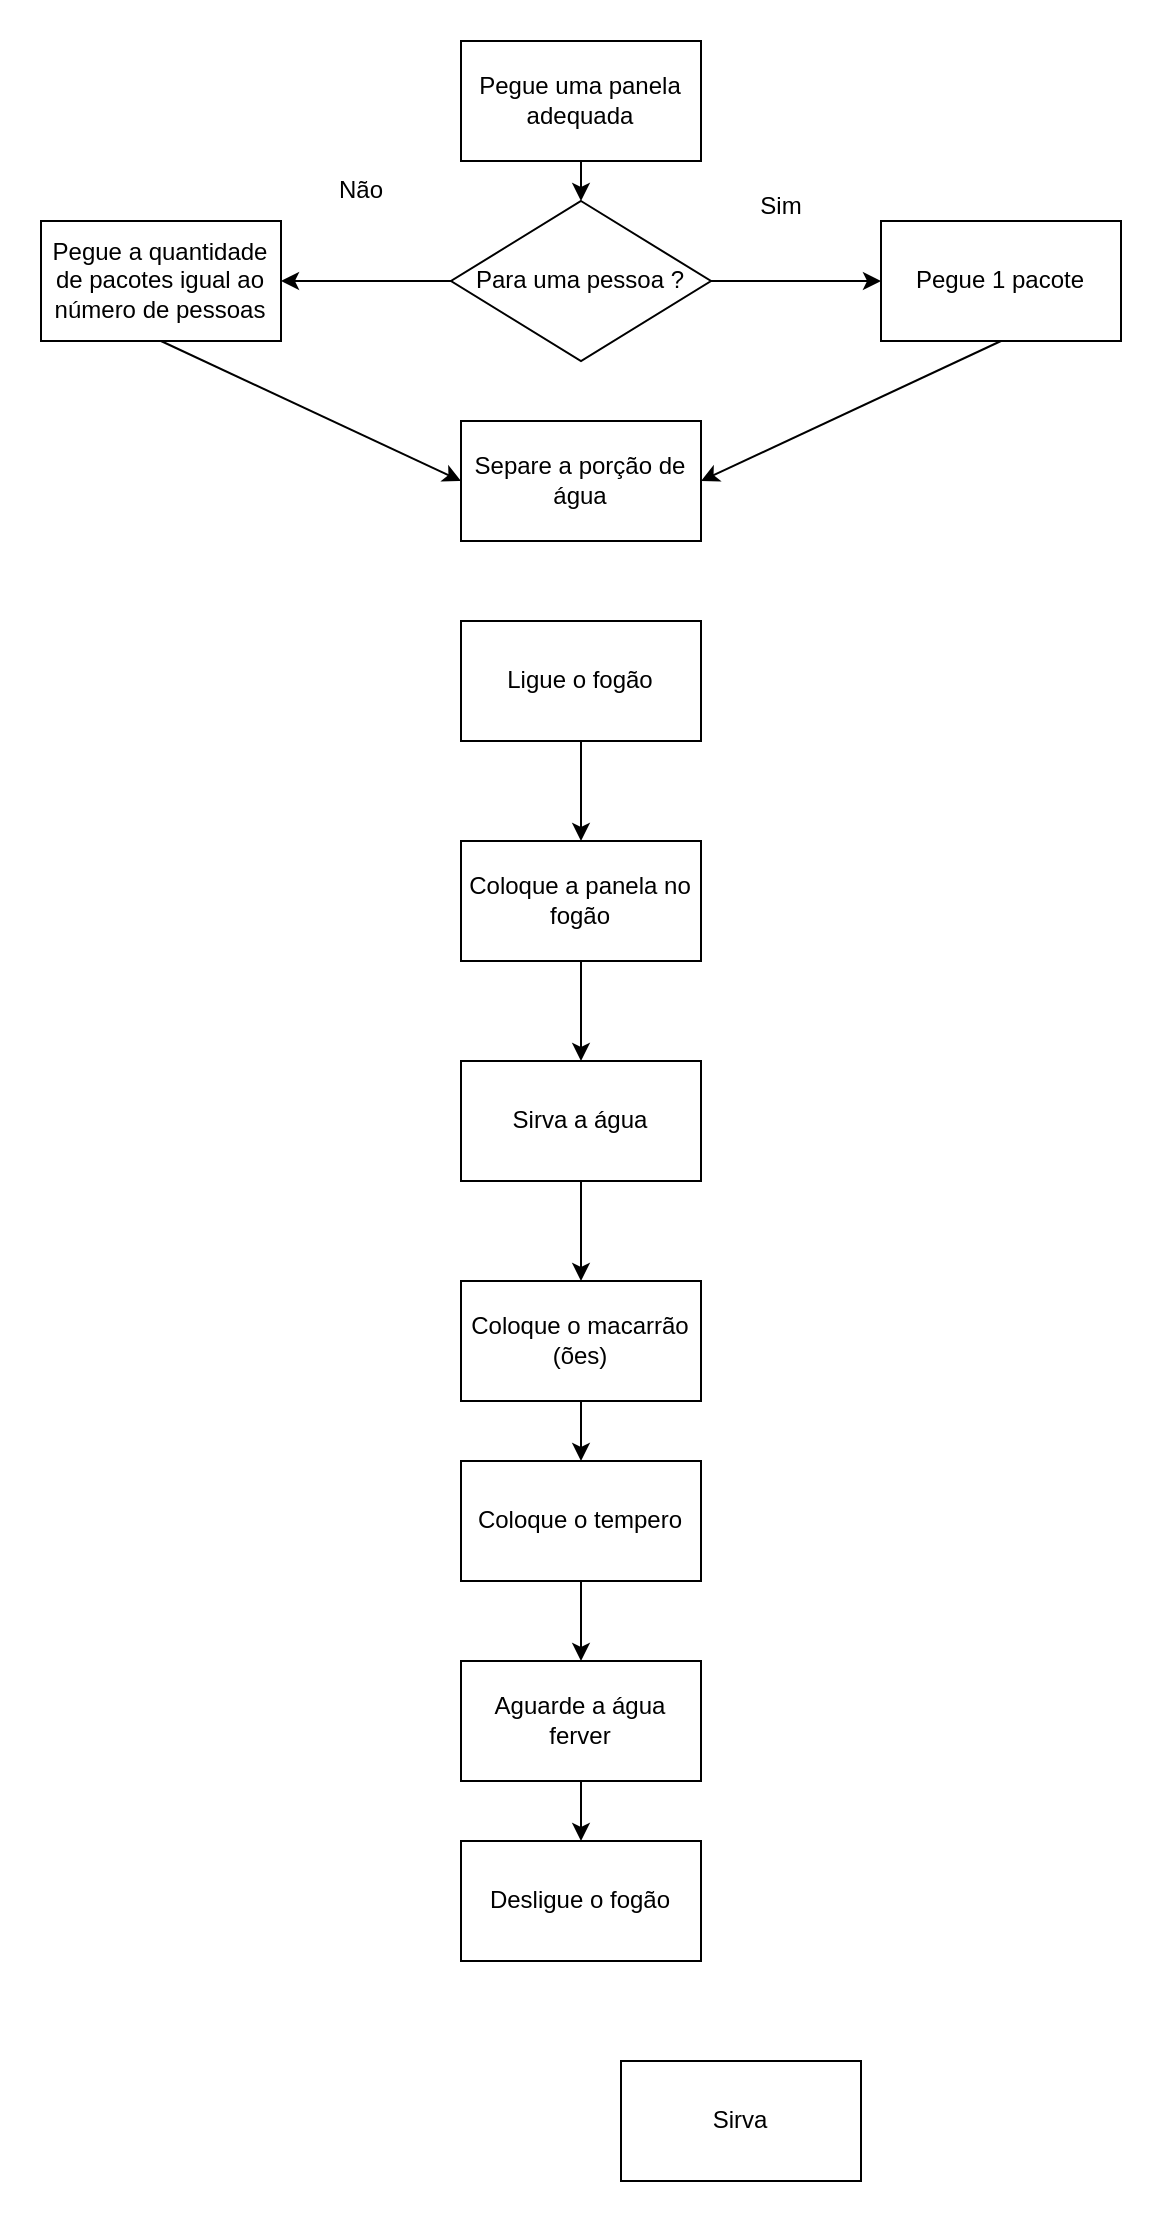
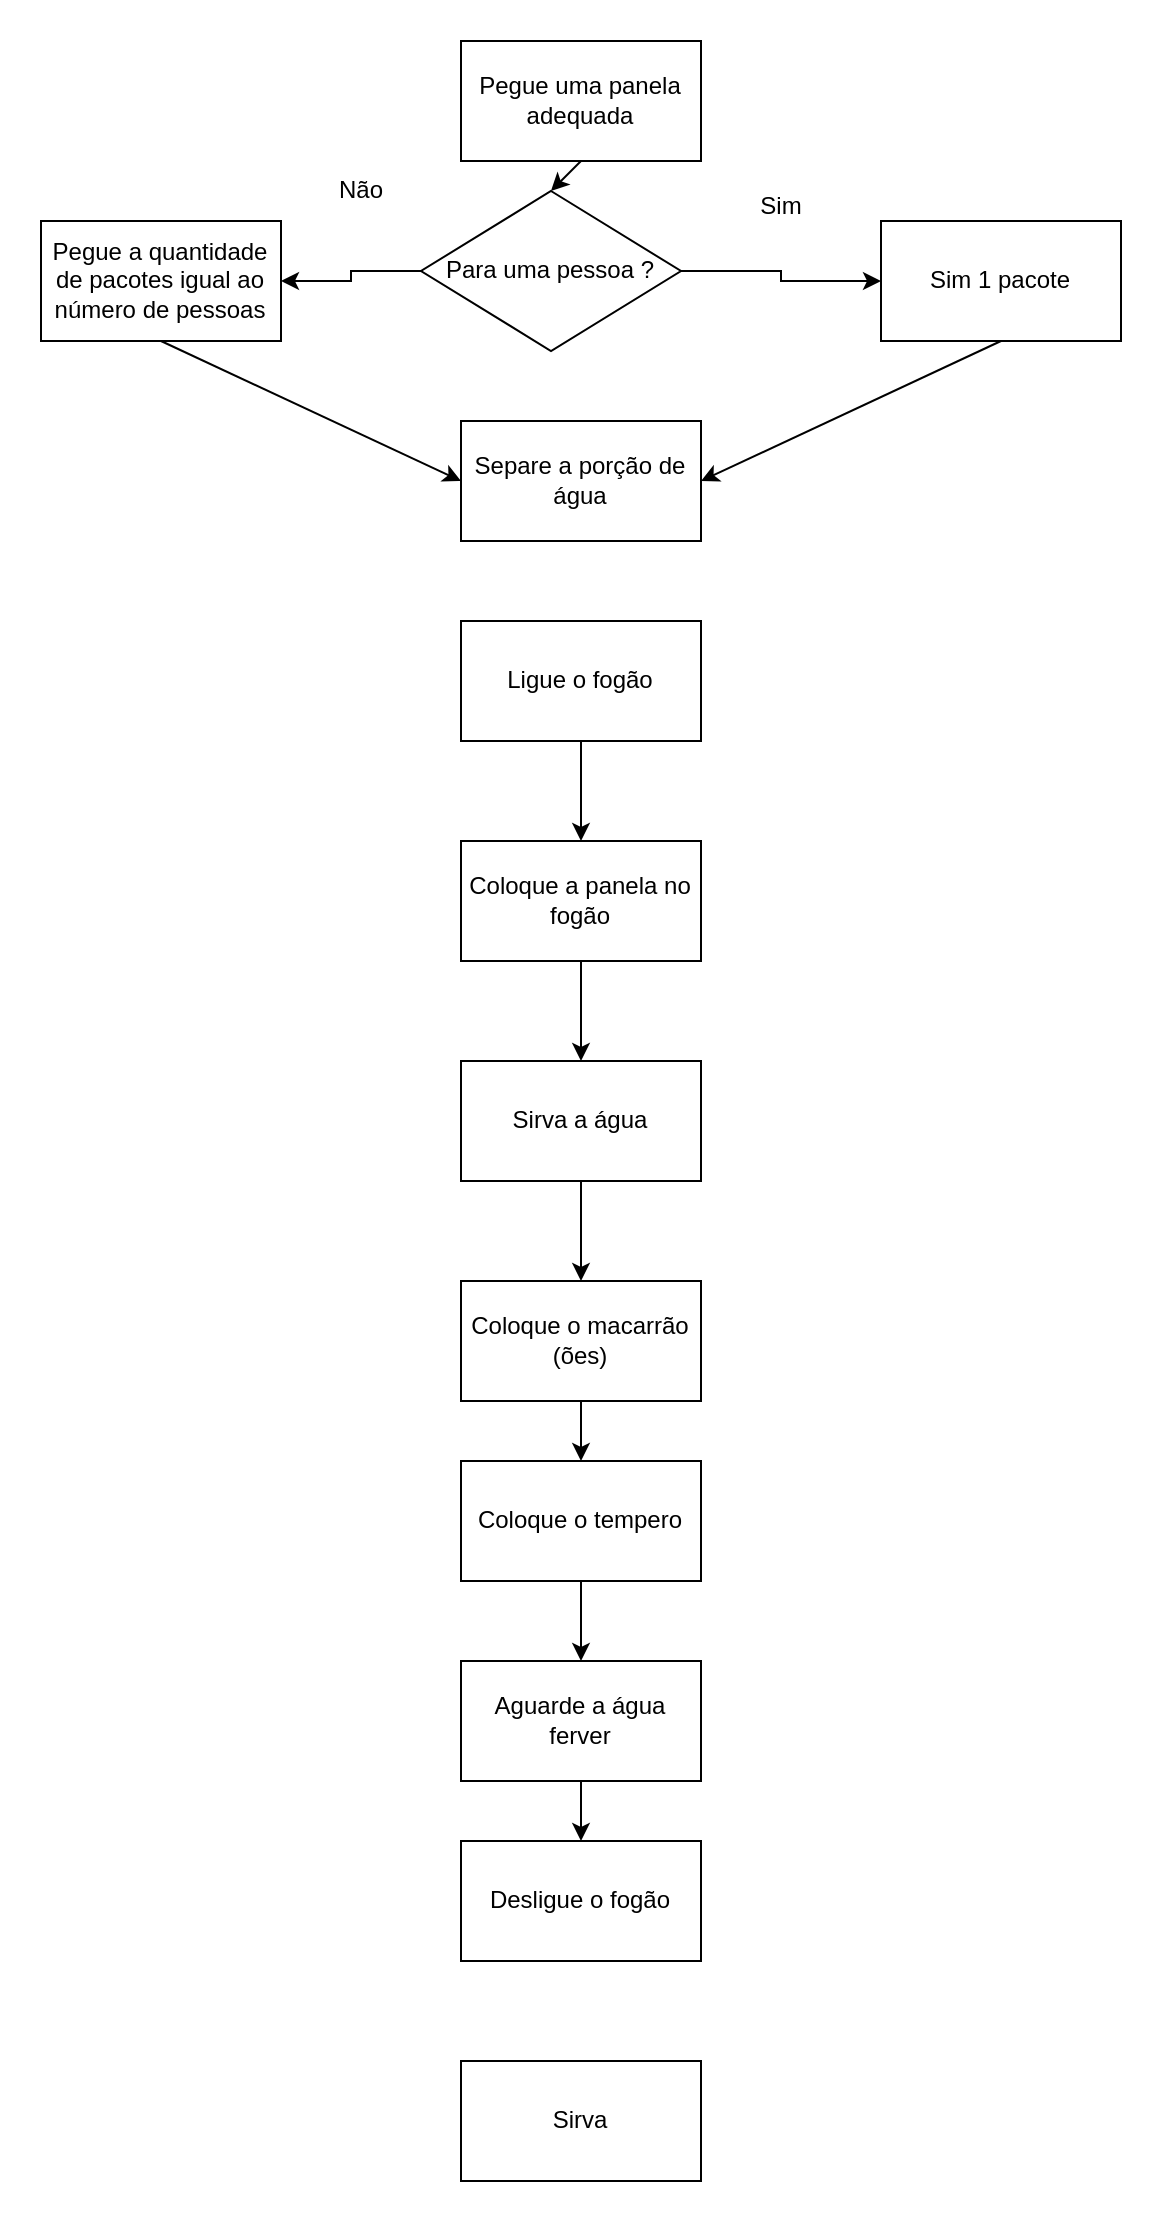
node "Para uma pessoa ?": moved (581, 281) -> (551, 271)
node "Pegue 1 pacote": label "Pegue 1 pacote" -> "Sim 1 pacote"
node "Sirva": moved (741, 2121) -> (581, 2121)
